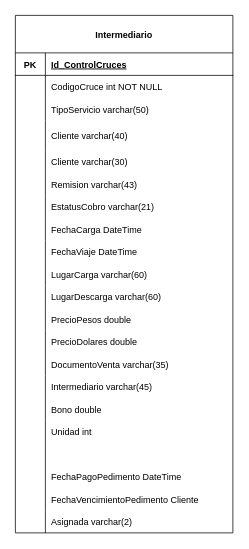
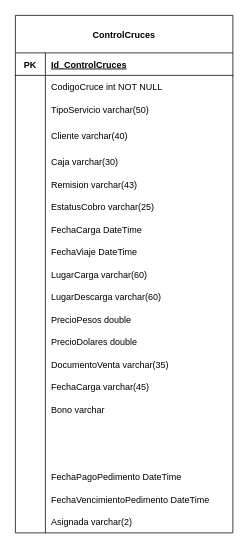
node "Intermediario": label "Intermediario" -> "ControlCruces"
node "Cliente varchar(30)": label "Cliente varchar(30)" -> "Caja varchar(30)"
node "EstatusCobro varchar(21)": label "EstatusCobro varchar(21)" -> "EstatusCobro varchar(25)"
node "Intermediario varchar(45)": label "Intermediario varchar(45)" -> "FechaCarga varchar(45)"
node "Bono double": label "Bono double" -> "Bono varchar"
node "Unidad int": removed
node "FechaVencimientoPedimento Cliente": label "FechaVencimientoPedimento Cliente" -> "FechaVencimientoPedimento DateTime"
